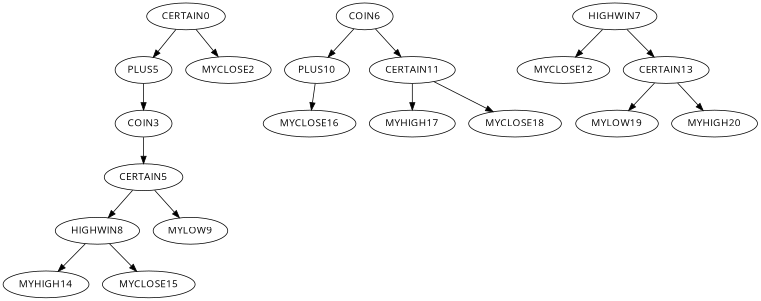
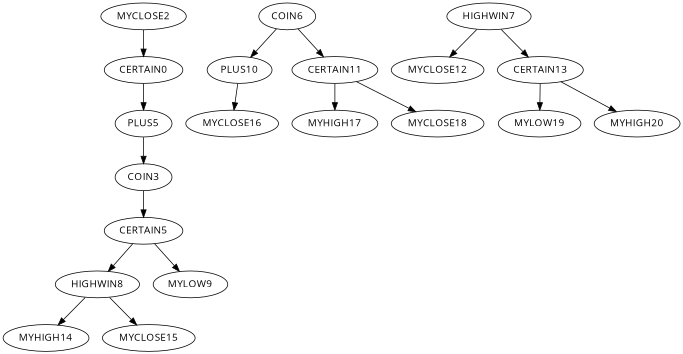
edge "CERTAIN0" -> "MYCLOSE2": reversed
